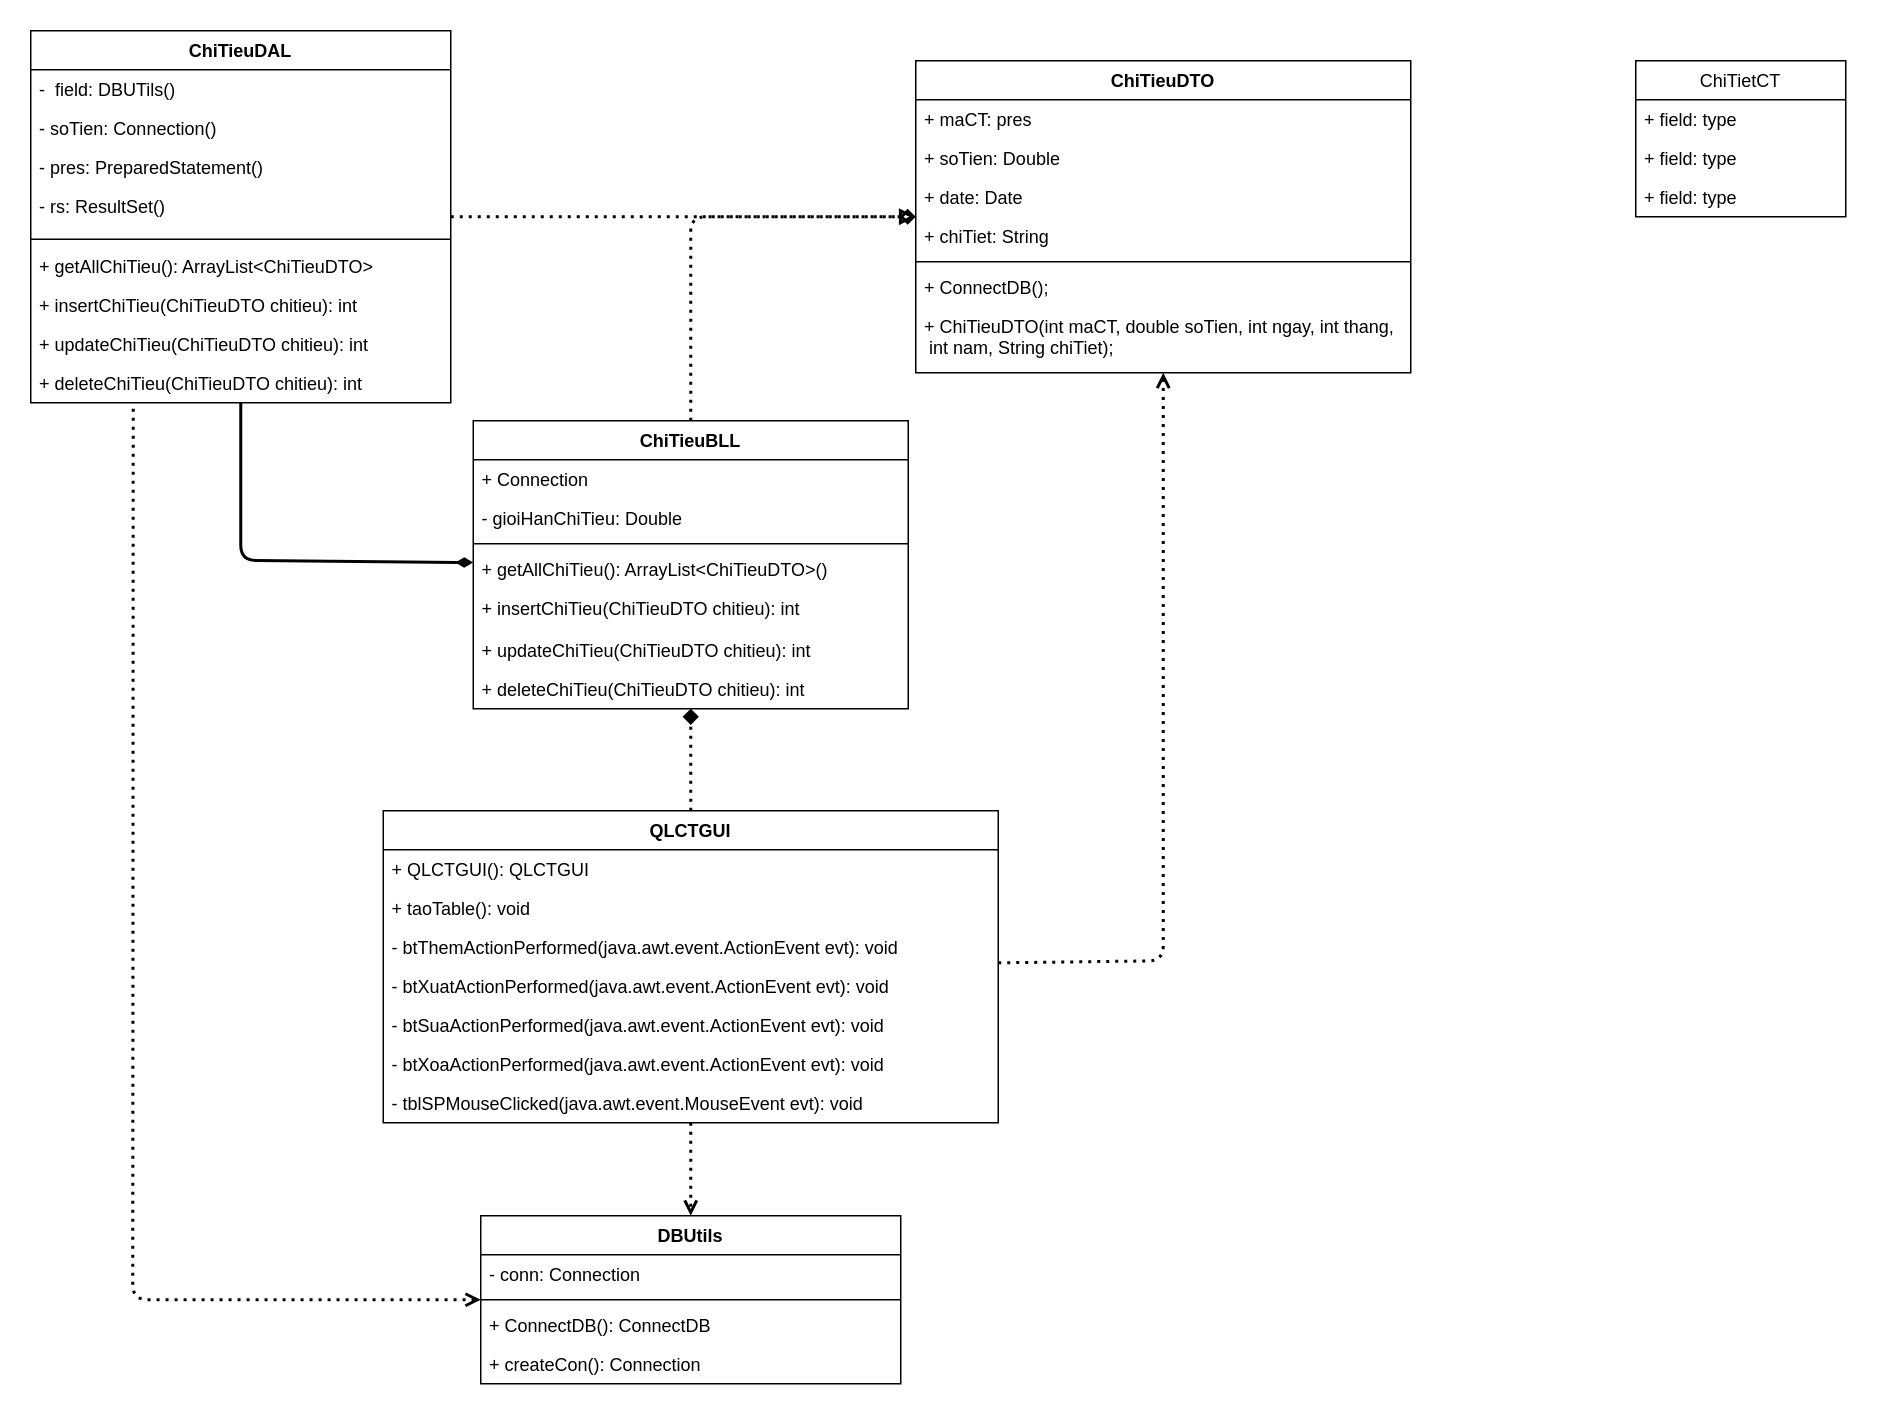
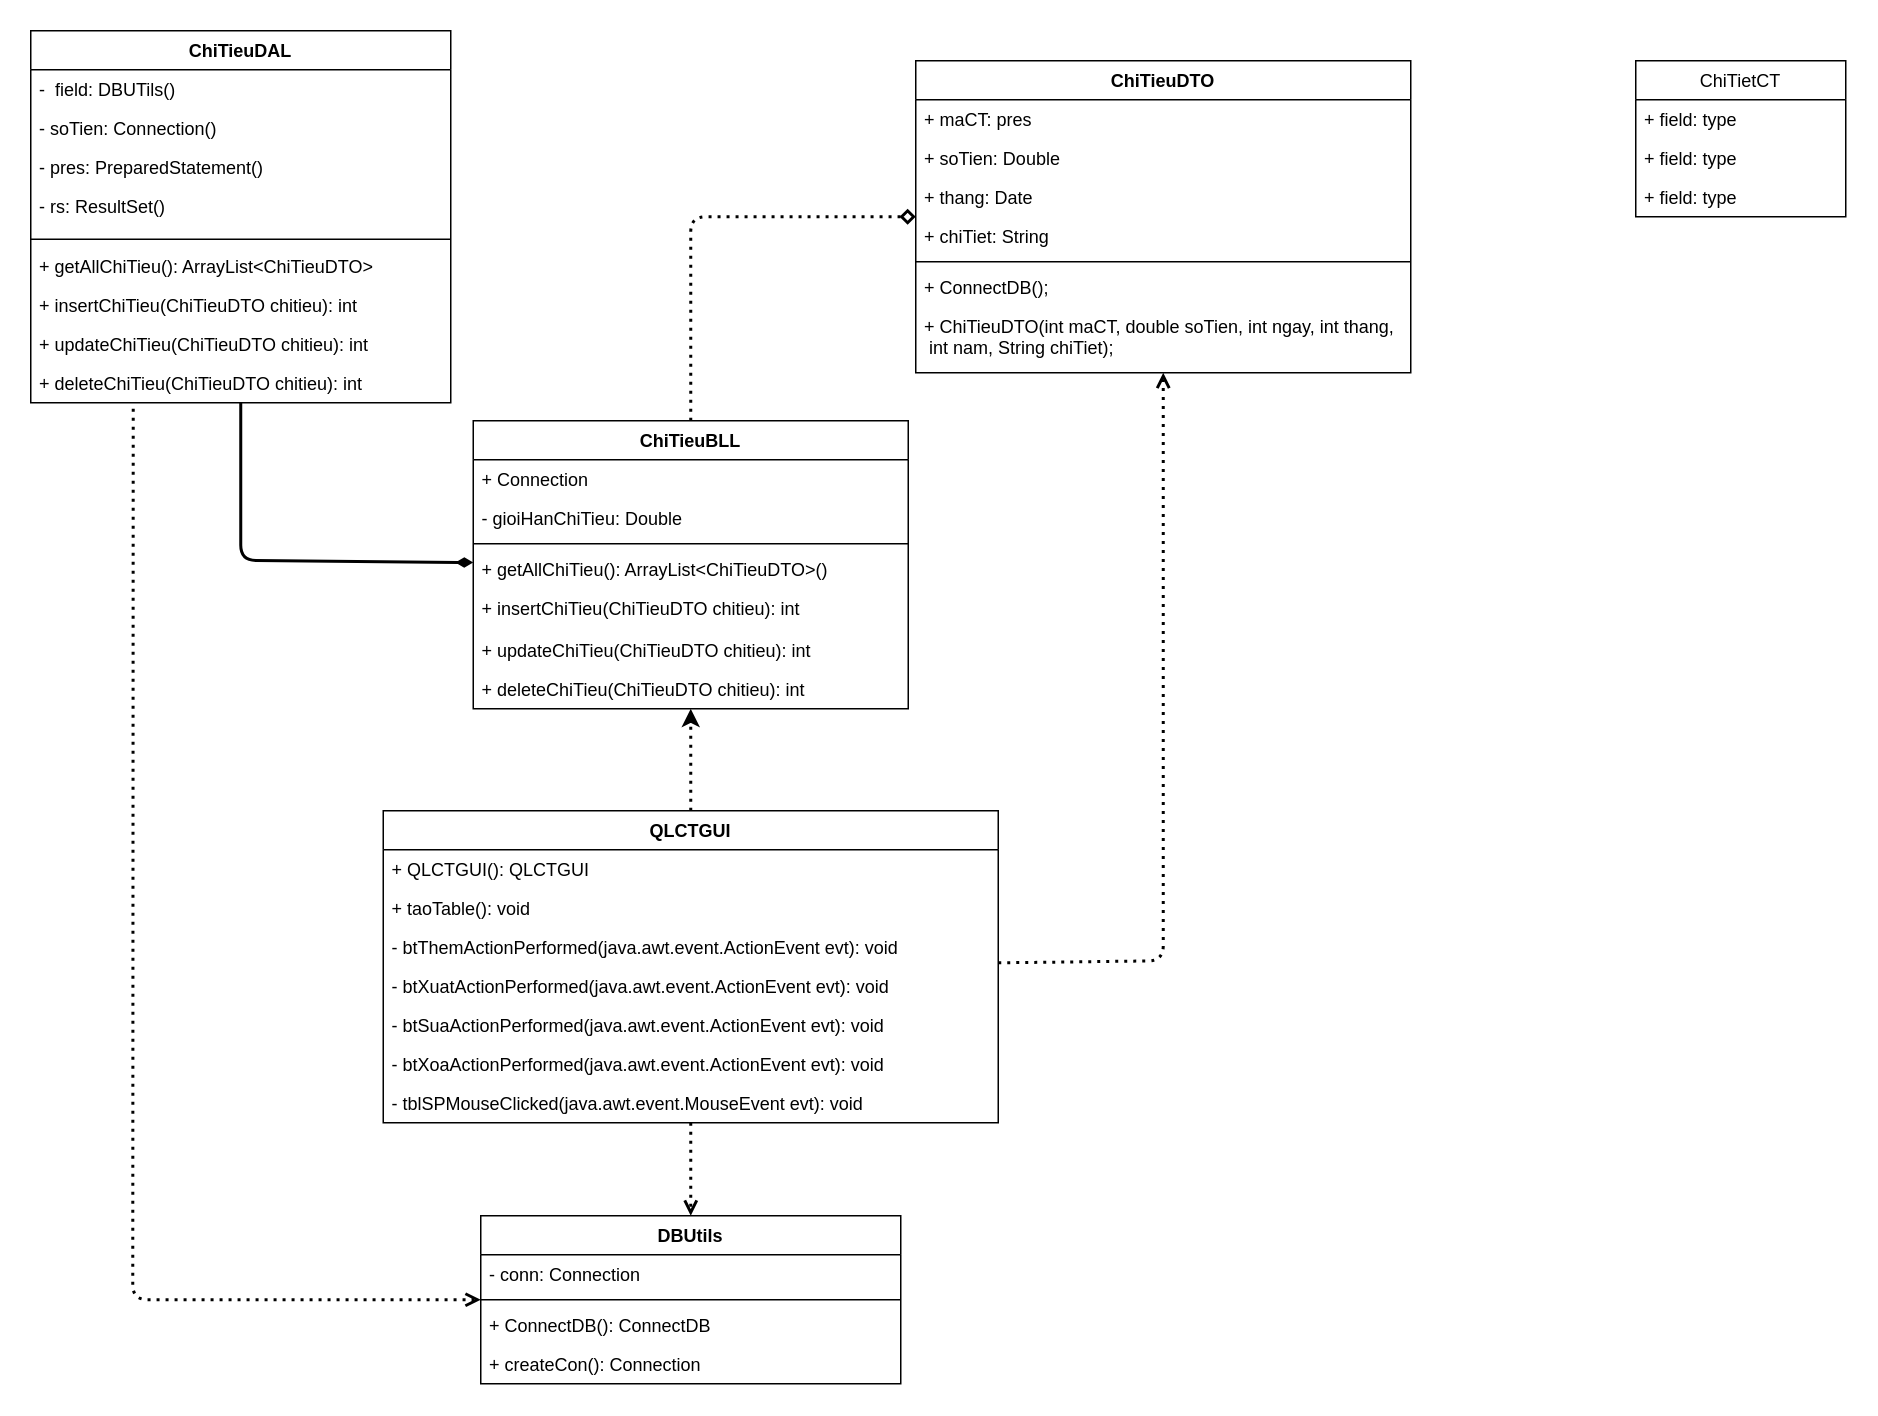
node "+ date: Date": label "+ date: Date" -> "+ thang: Date"
edge "ChiTieuDAL" -> "ChiTieuDTO": removed
edge "QLCTGUI" -> "ChiTieuBLL": arrowhead diamond -> classic
